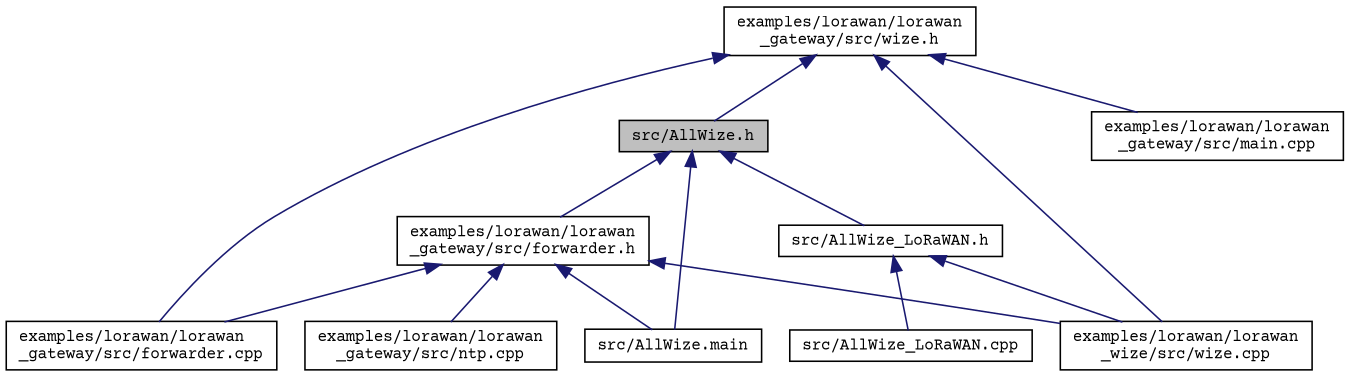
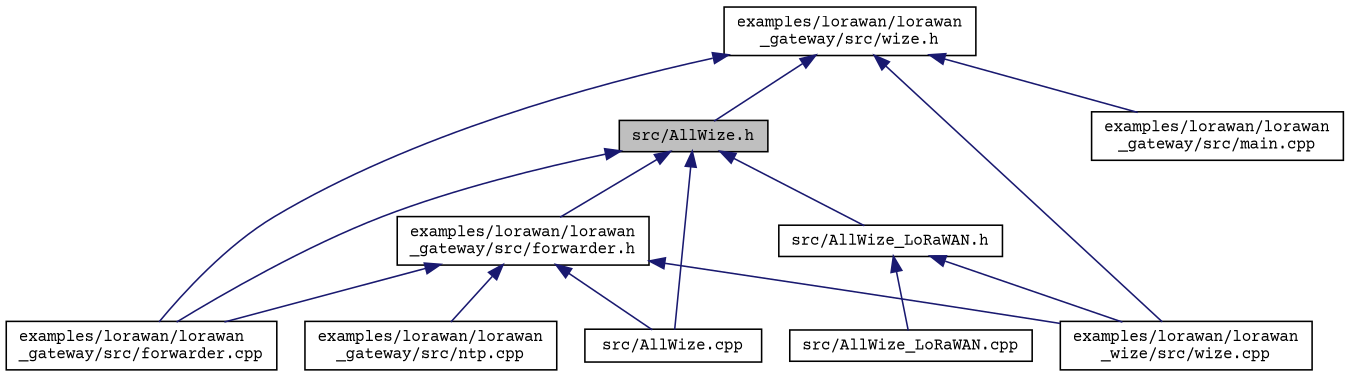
edge "examples/lorawan/lorawan _gateway/src/forwarder.cpp" -> "src/AllWize.h": added
node "src/AllWize.main": label "src/AllWize.main" -> "src/AllWize.cpp"
